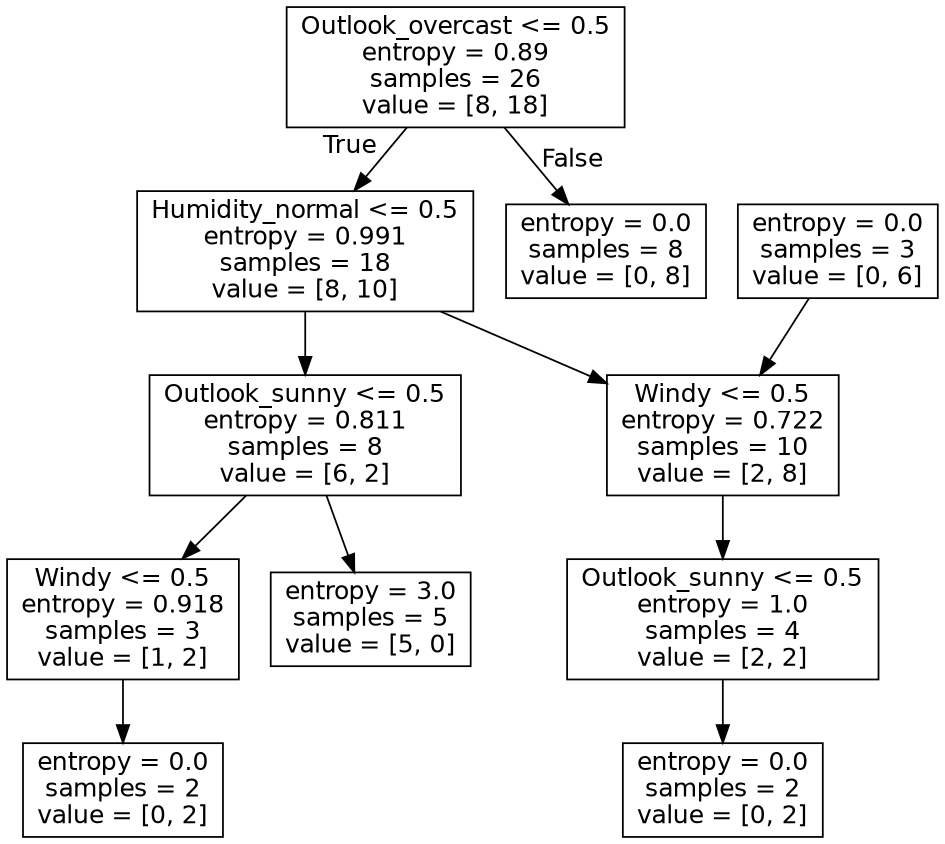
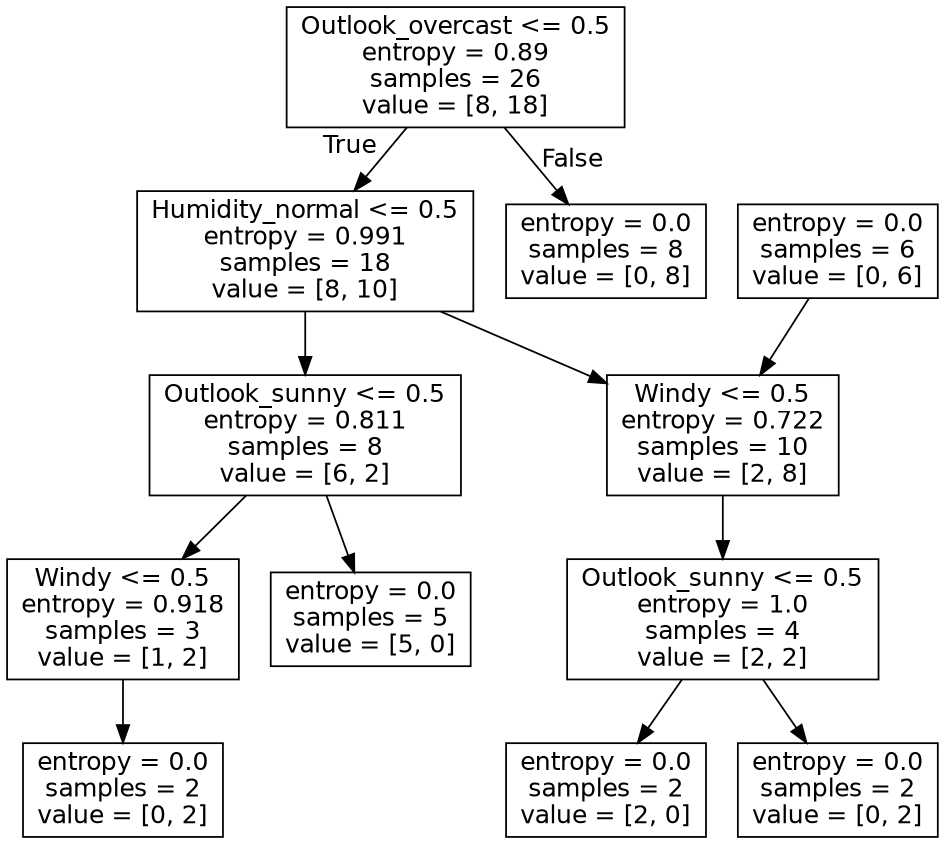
node "entropy = 0.0 samples = 3 value = [0, 6]": label "entropy = 0.0 samples = 3 value = [0, 6]" -> "entropy = 0.0 samples = 6 value = [0, 6]"
node "entropy = 3.0 samples = 5 value = [5, 0]": label "entropy = 3.0 samples = 5 value = [5, 0]" -> "entropy = 0.0 samples = 5 value = [5, 0]"
node "entropy = 0.0 samples = 2 value = [2, 0]": added
